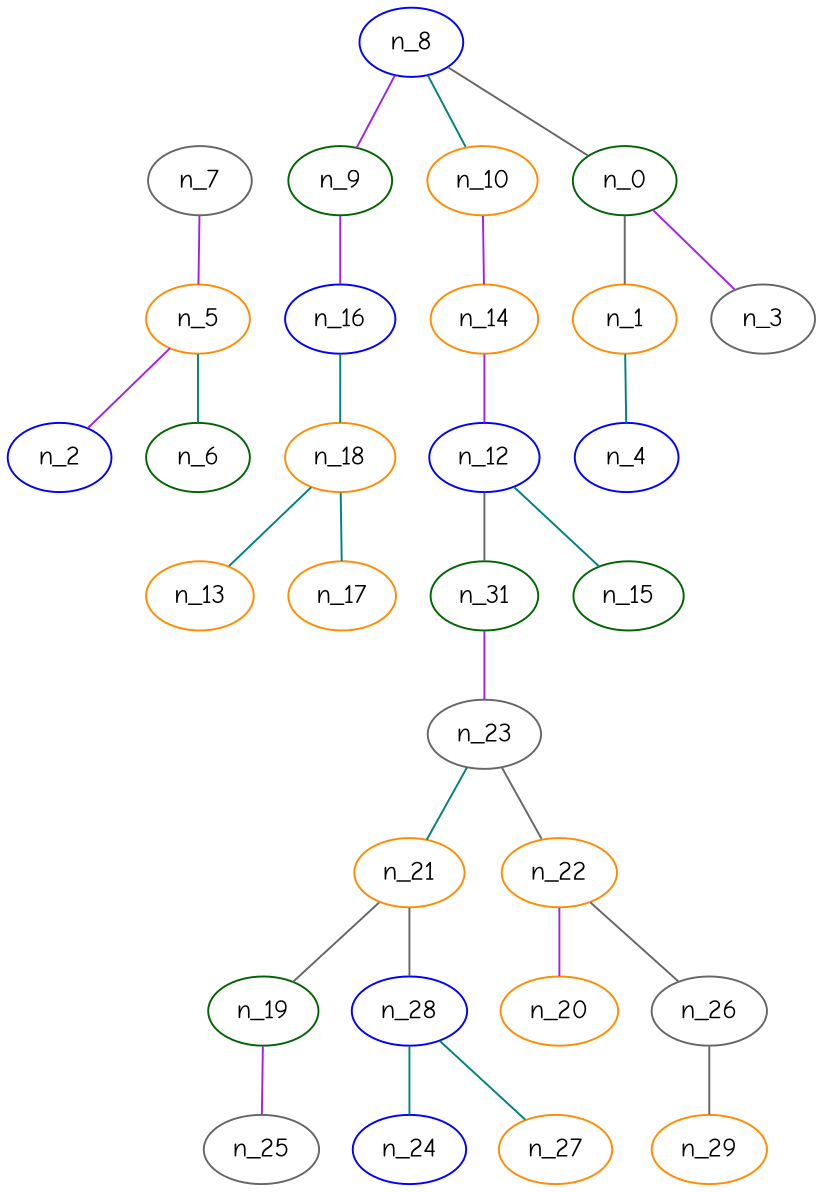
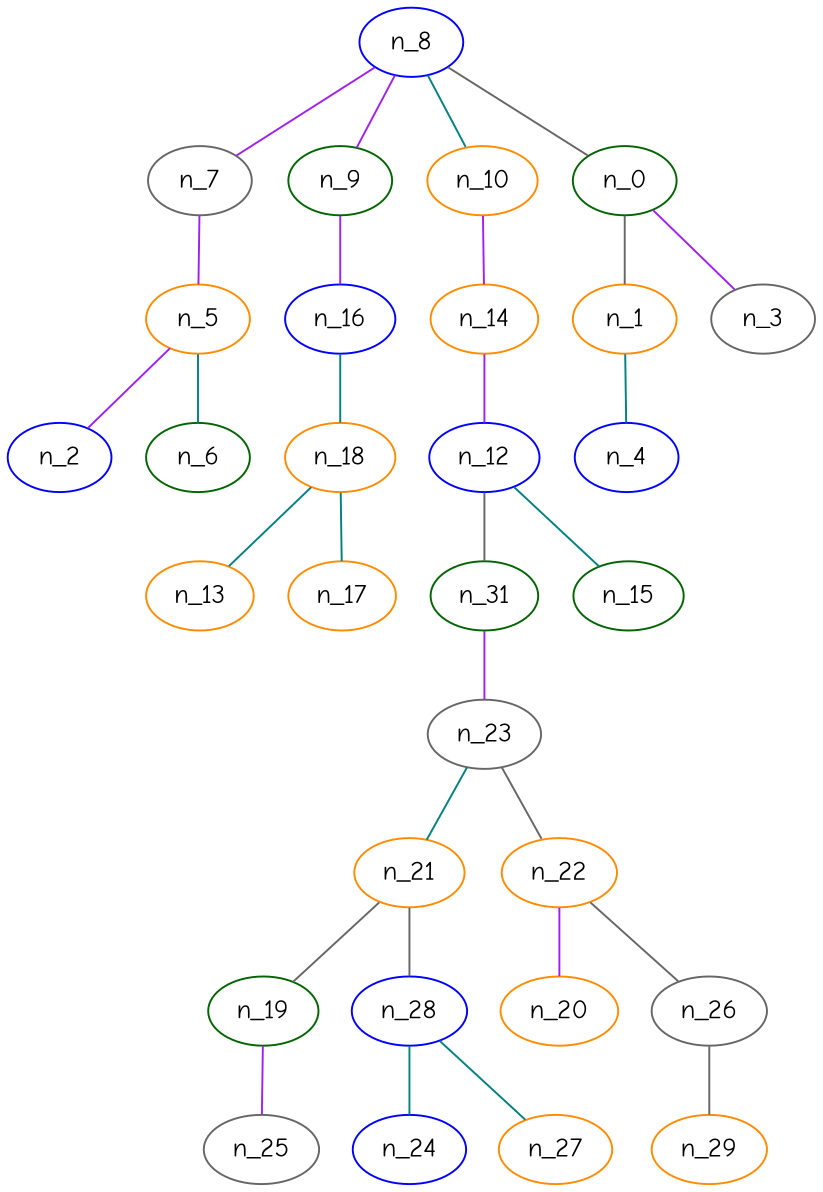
edge "n_8" -- "n_7": added
